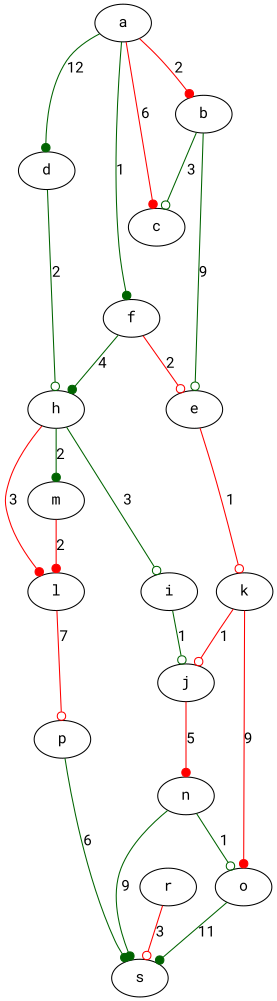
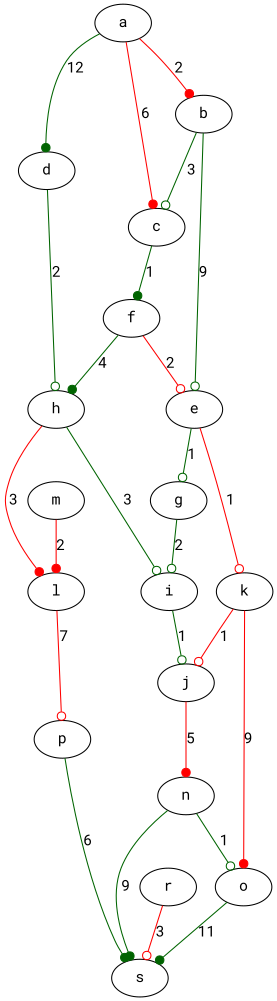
edge "a" -> "f": now "c" -> "f"
edge "h" -> "m": removed, label "2"
node "g": added
